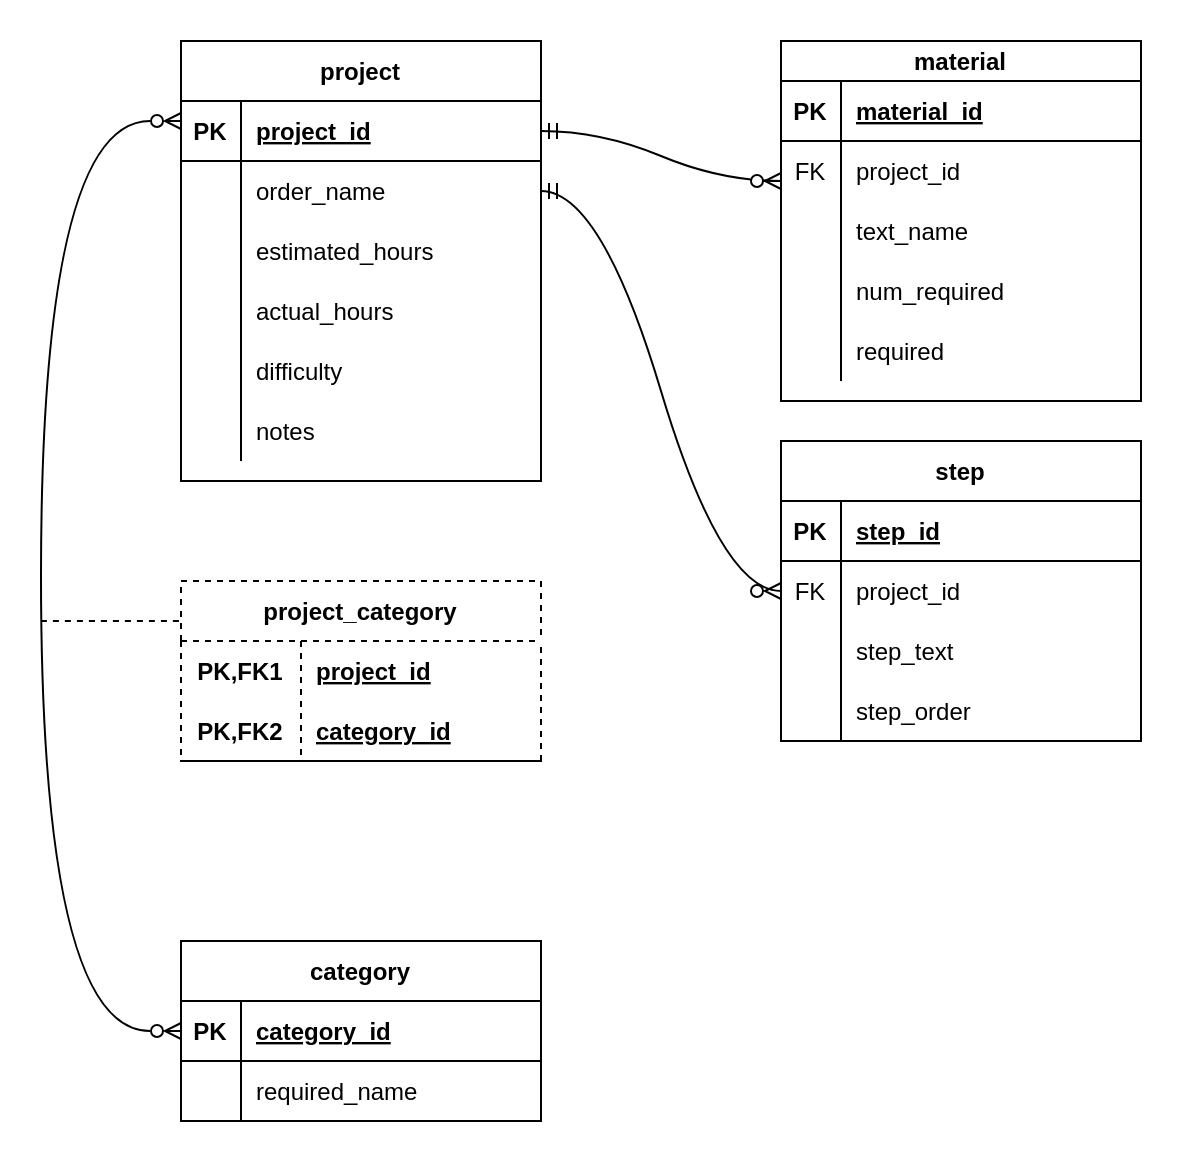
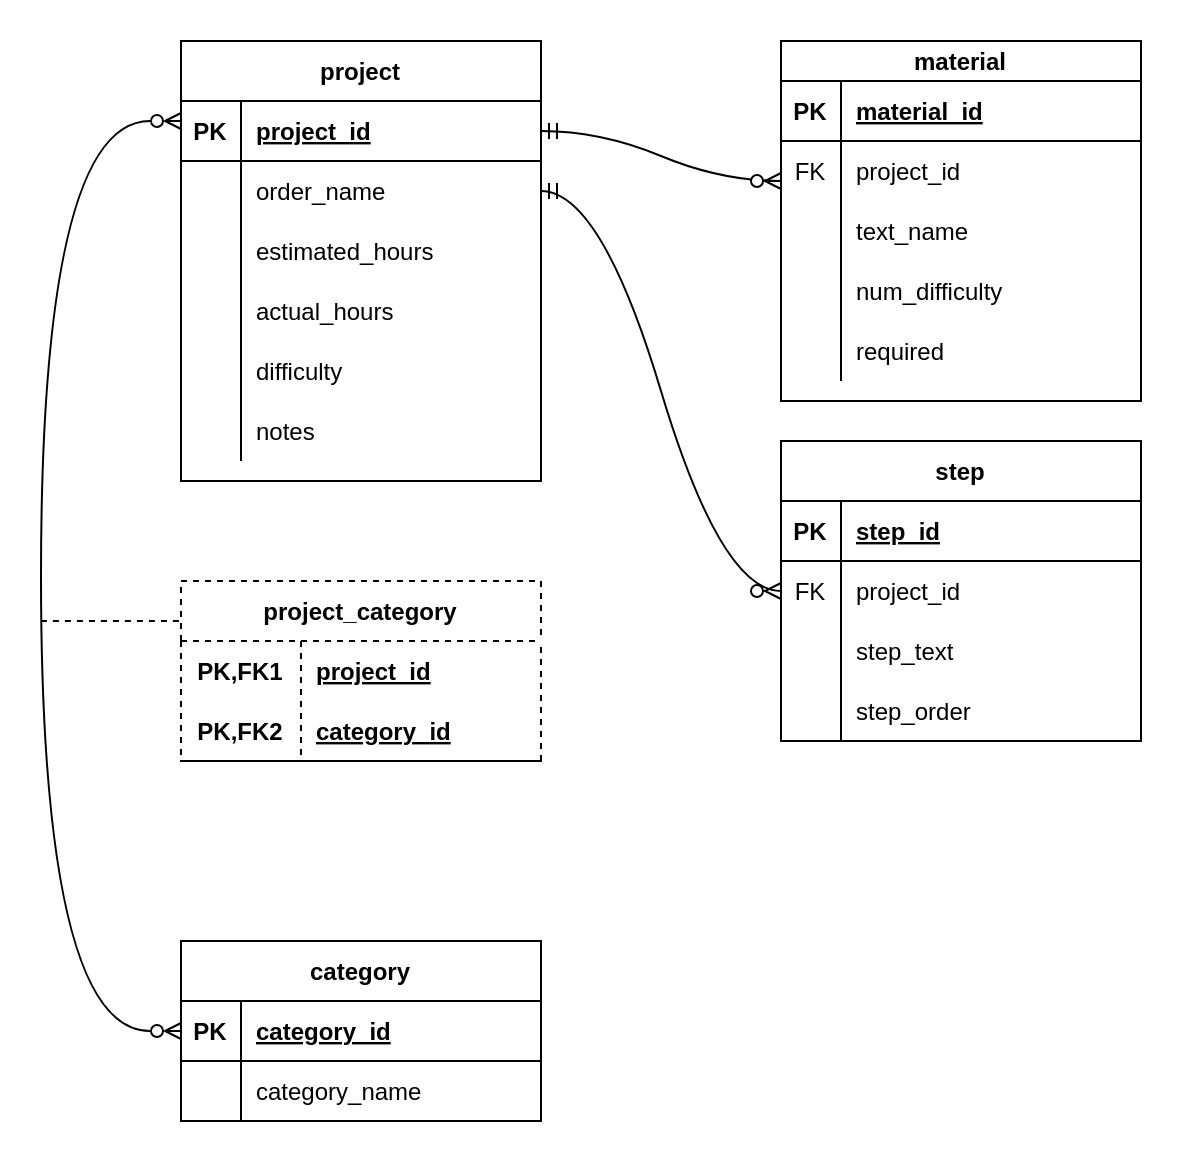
node "num_required": label "num_required" -> "num_difficulty"
node "required_name": label "required_name" -> "category_name"
